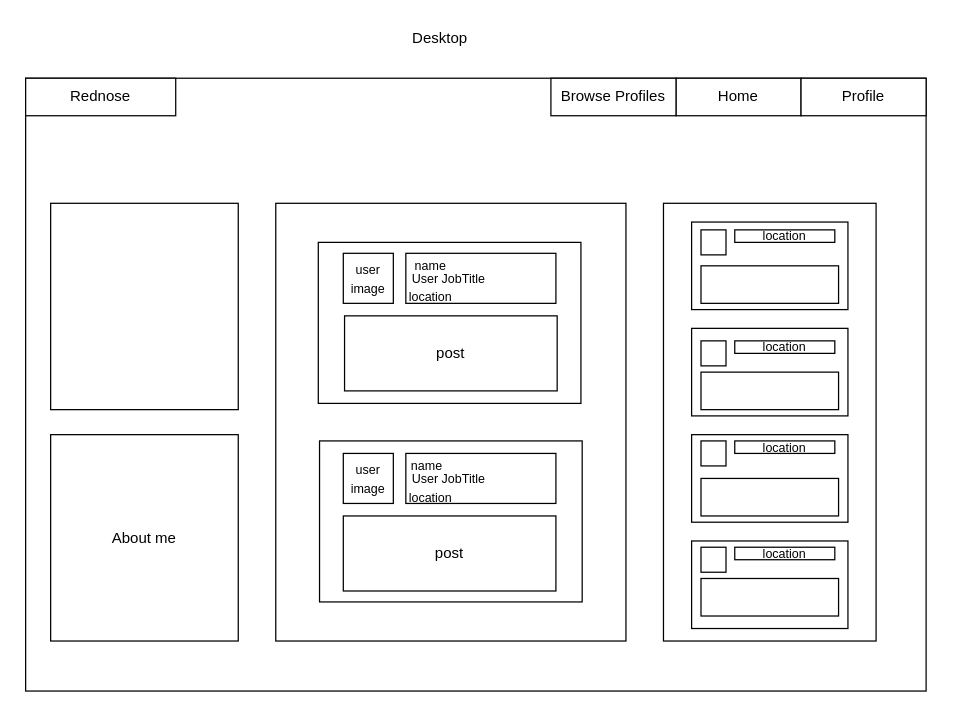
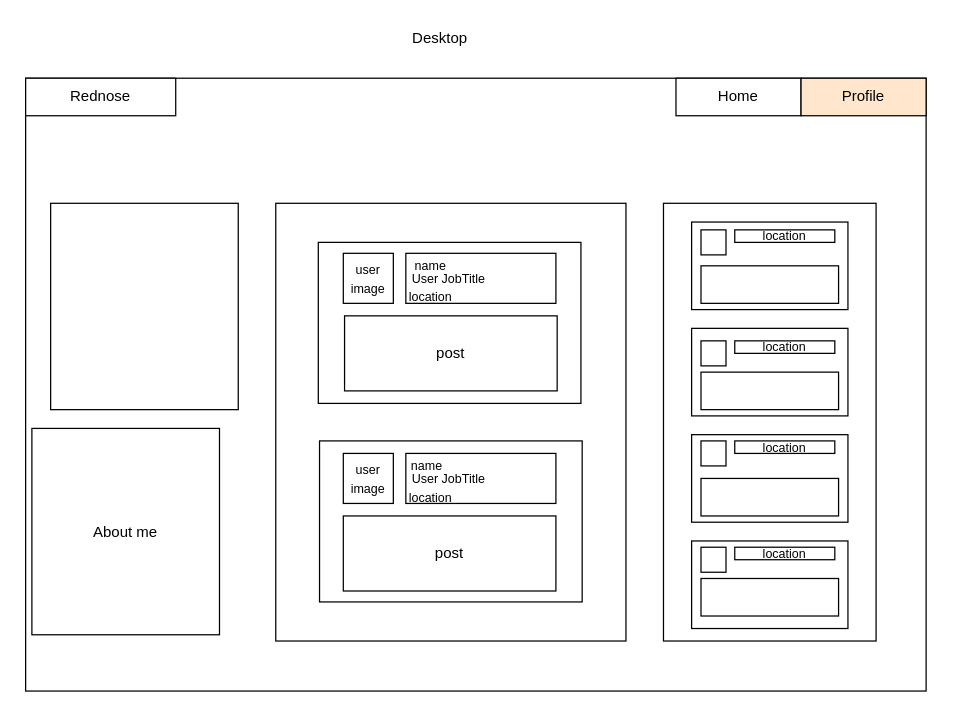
node "Browse Profiles": removed
node "Profile": fillcolor #ffffff -> #ffe6cc
node "About me": moved (144, 538) -> (126, 531)
